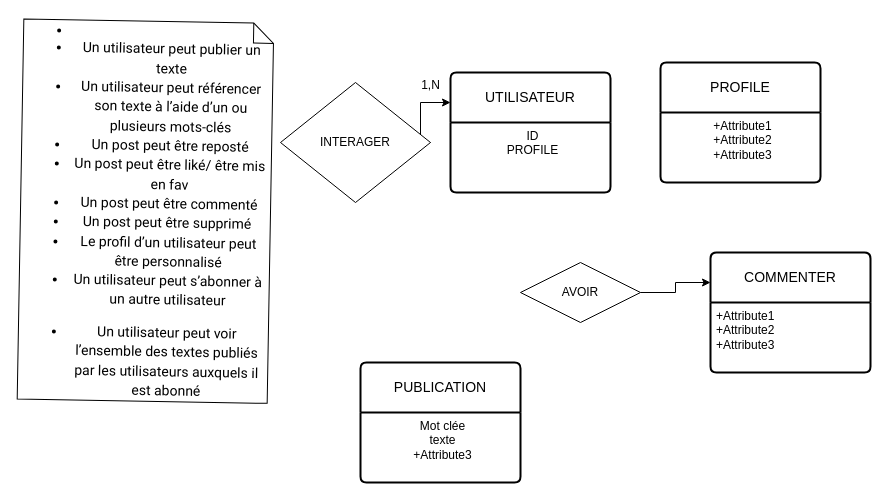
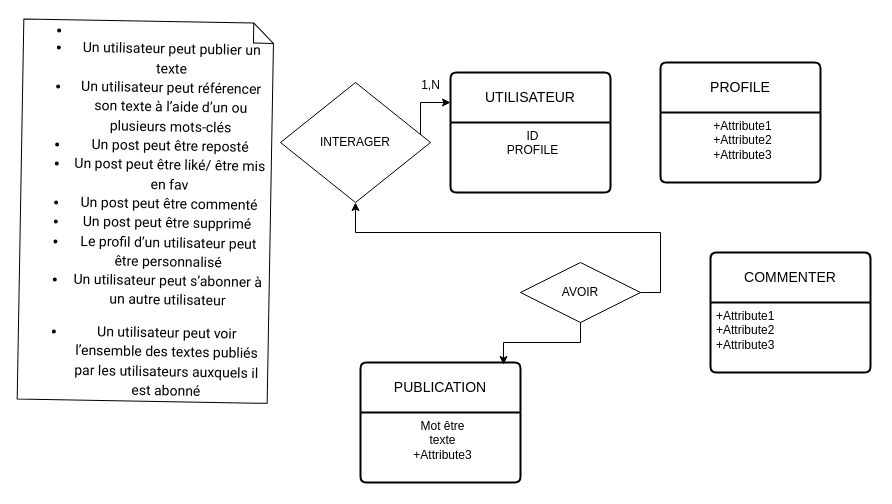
edge "AVOIR" -> "COMMENTER": now "AVOIR" -> "INTERAGER"
edge "AVOIR" -> "PUBLICATION": added
node "Mot clée texte +Attribute3": label "Mot clée texte +Attribute3" -> "Mot être texte +Attribute3"
